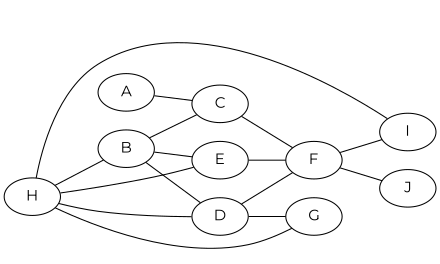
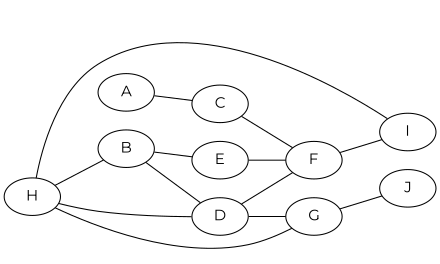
edge "C" -- "B": removed
edge "F" -- "J": now "G" -- "J"
edge "E" -- "H": removed
